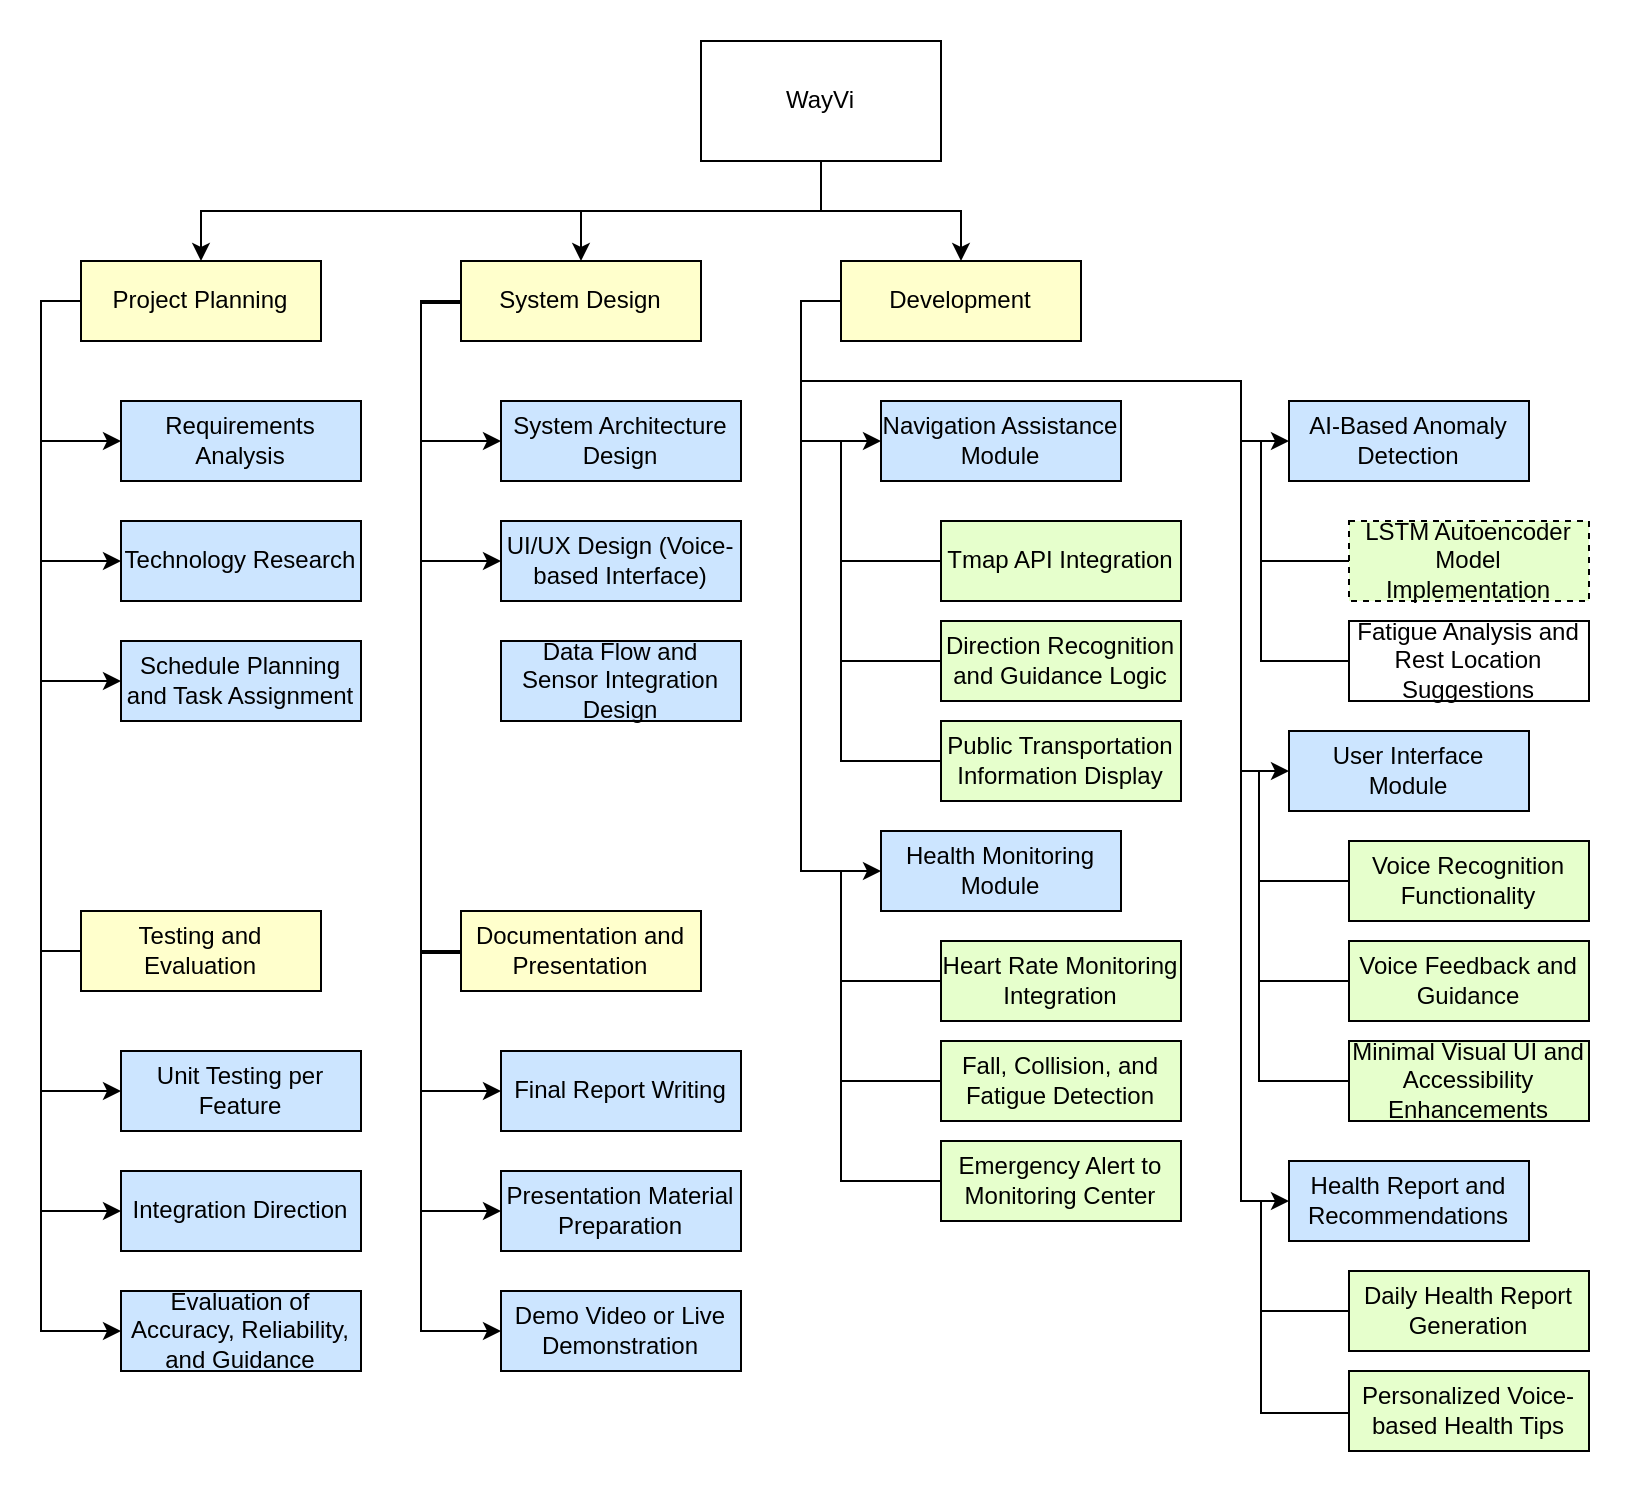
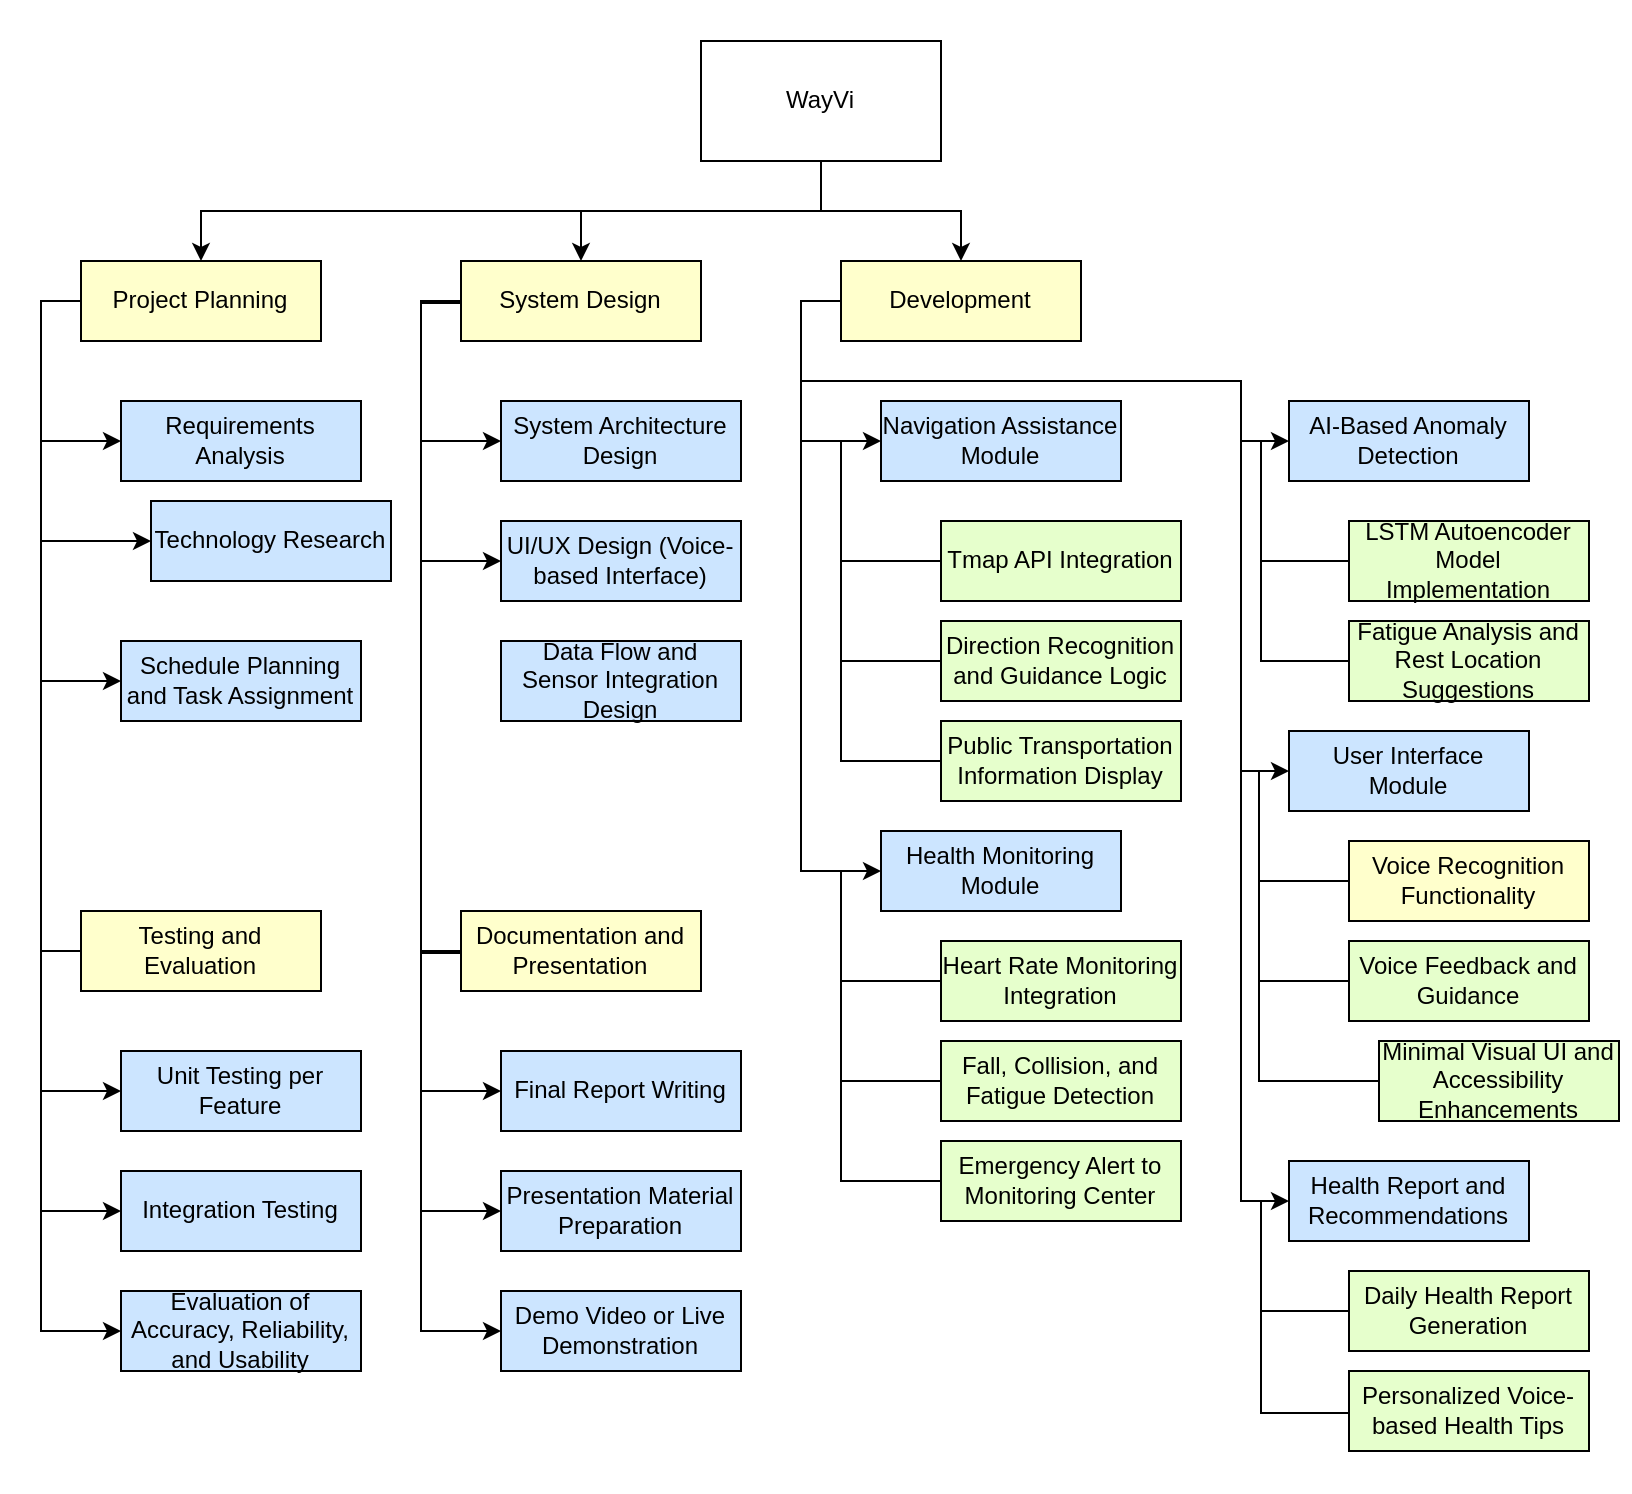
node "Technology Research": moved (241, 561) -> (271, 541)
node "LSTM Autoencoder Model Implementation": style dashed -> solid
node "Fatigue Analysis and Rest Location Suggestions": fillcolor #ffffff -> #e6ffcc
node "Voice Recognition Functionality": fillcolor #e6ffcc -> #ffffcc
node "Minimal Visual UI and Accessibility Enhancements": moved (1469, 1081) -> (1499, 1081)
node "Integration Direction": label "Integration Direction" -> "Integration Testing"
node "Evaluation of Accuracy, Reliability, and Guidance": label "Evaluation of Accuracy, Reliability, and Guidance" -> "Evaluation of Accuracy, Reliability, and Usability"
